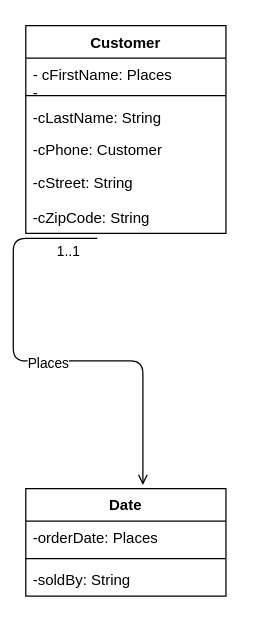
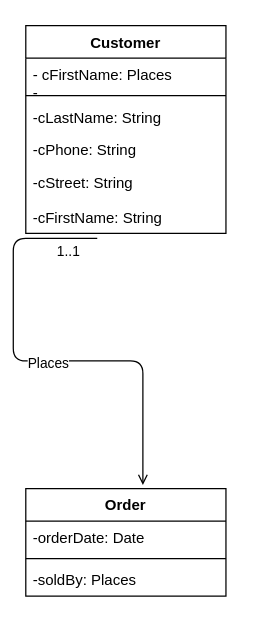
node "-cPhone: Customer": label "-cPhone: Customer" -> "-cPhone: String"
node "-cZipCode: String": label "-cZipCode: String" -> "-cFirstName: String"
node "Date": label "Date" -> "Order"
node "-orderDate: Places": label "-orderDate: Places" -> "-orderDate: Date"
node "-soldBy: String": label "-soldBy: String" -> "-soldBy: Places"
